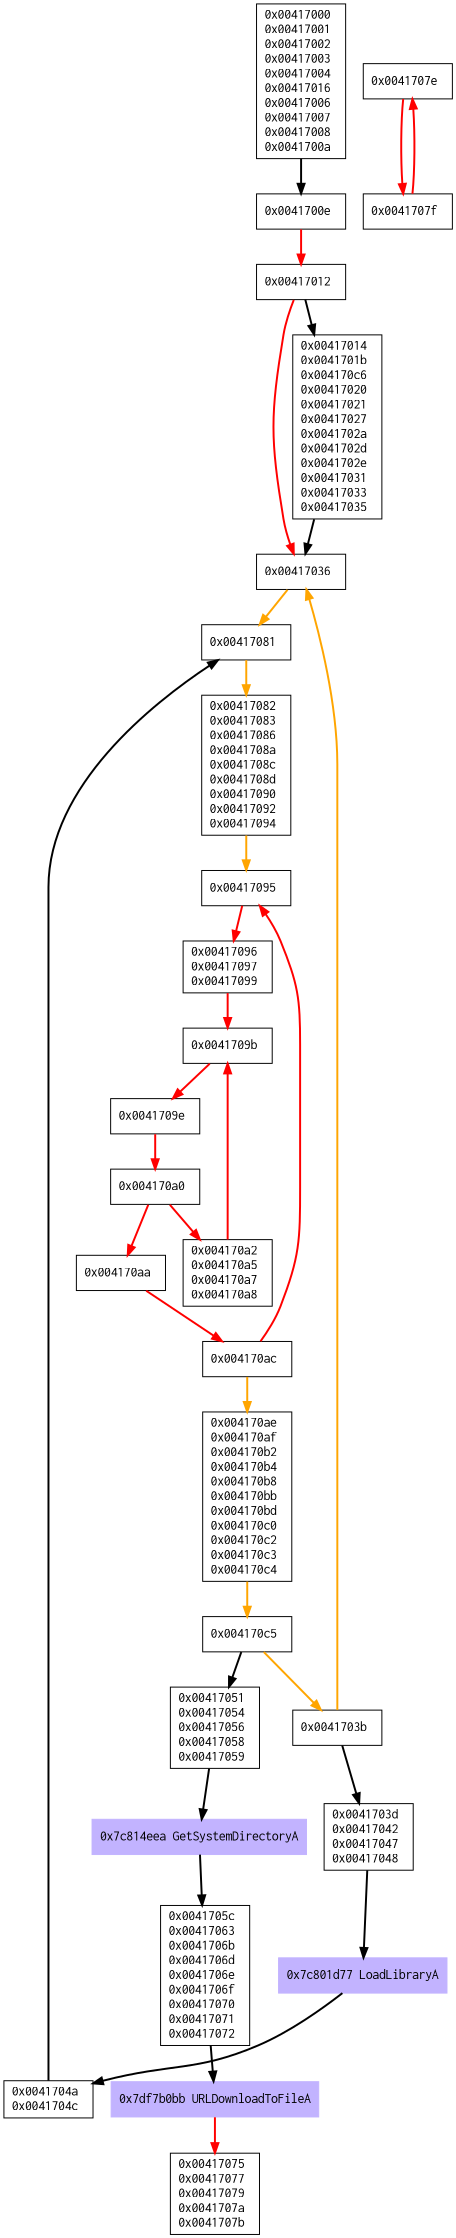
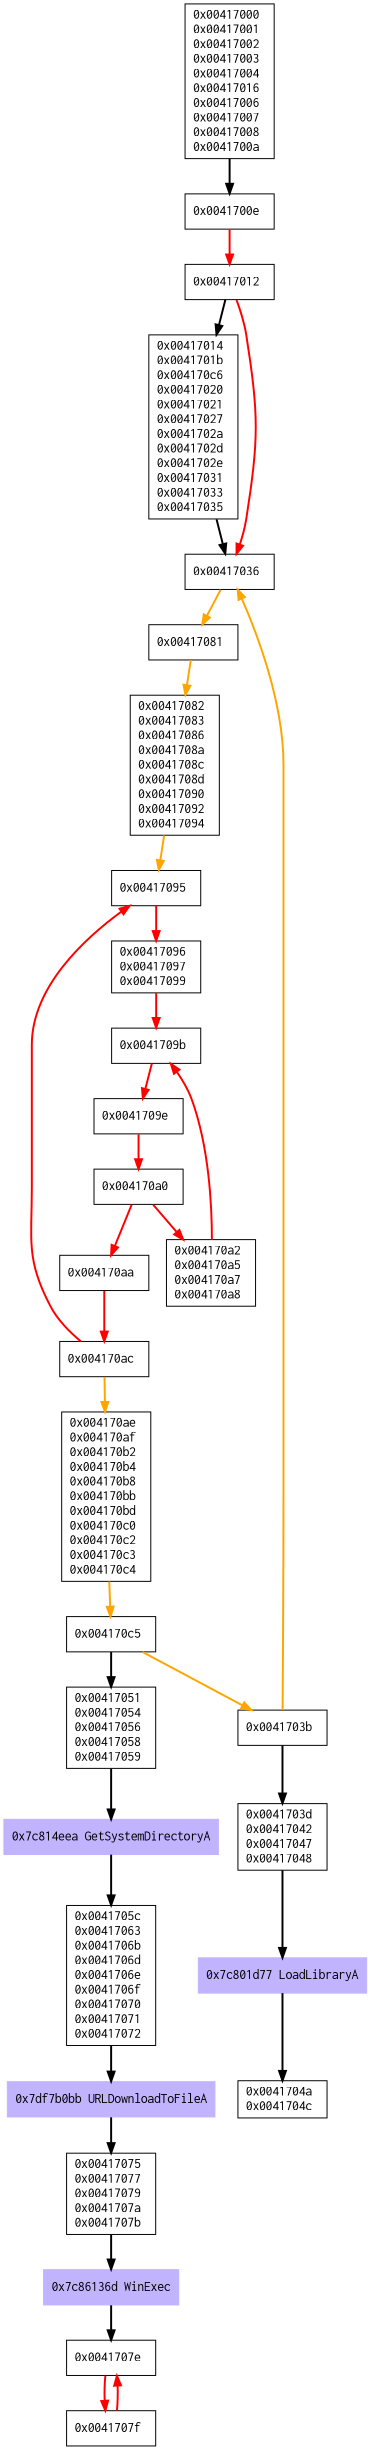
edge "0x0041704a 0x0041704c" -> "0x00417081": removed
edge "0x7df7b0bb URLDownloadToFileA" -> "0x00417075 0x00417077 0x00417079 0x0041707a 0x0041707b": color red -> black
node "0x7c86136d WinExec": added
